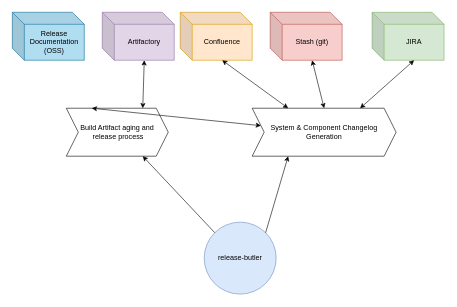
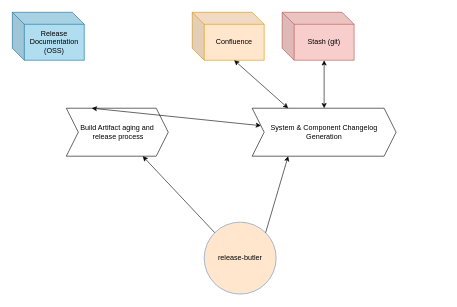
node "Artifactory": removed
node "Confluence": moved (216, 36) -> (228, 36)
node "Stash (git)": moved (306, 36) -> (318, 36)
node "JIRA": removed
edge "Artifactory" -- "Build Artifact aging and release process": removed
edge "JIRA" -- "System & Component Changelog Generation": removed
node "release-butler": fillcolor #dae8fc -> #ffe6cc
